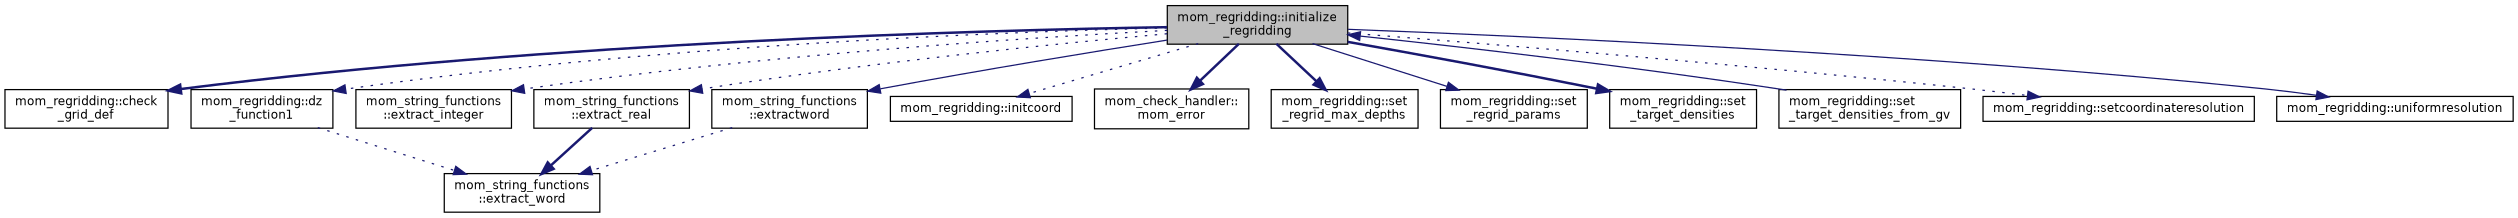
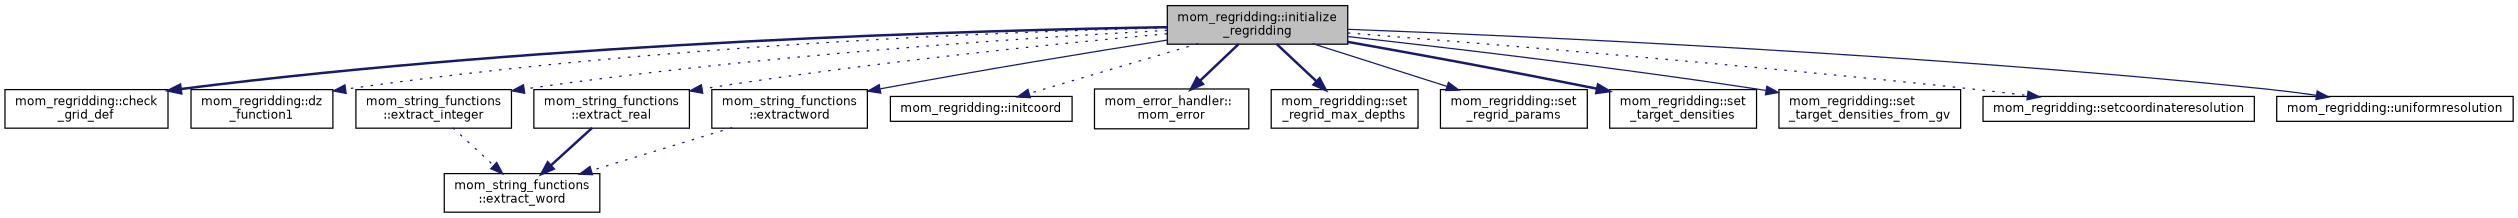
edge "mom_regridding::set _target_densities_from_gv" -> "mom_regridding::initialize _regridding": reversed
node "mom_check_handler:: mom_error": label "mom_check_handler:: mom_error" -> "mom_error_handler:: mom_error"
edge "mom_regridding::dz _function1" -> "mom_string_functions ::extract_word": now "mom_string_functions ::extract_integer" -> "mom_string_functions ::extract_word"
